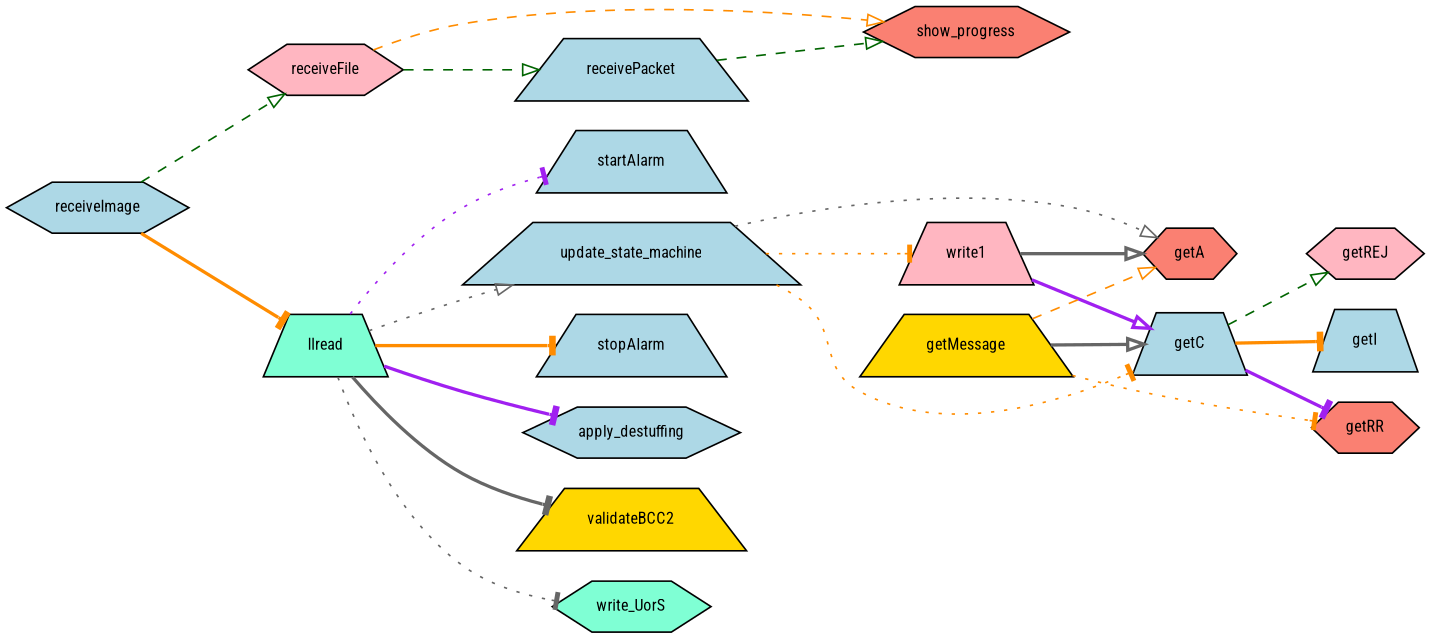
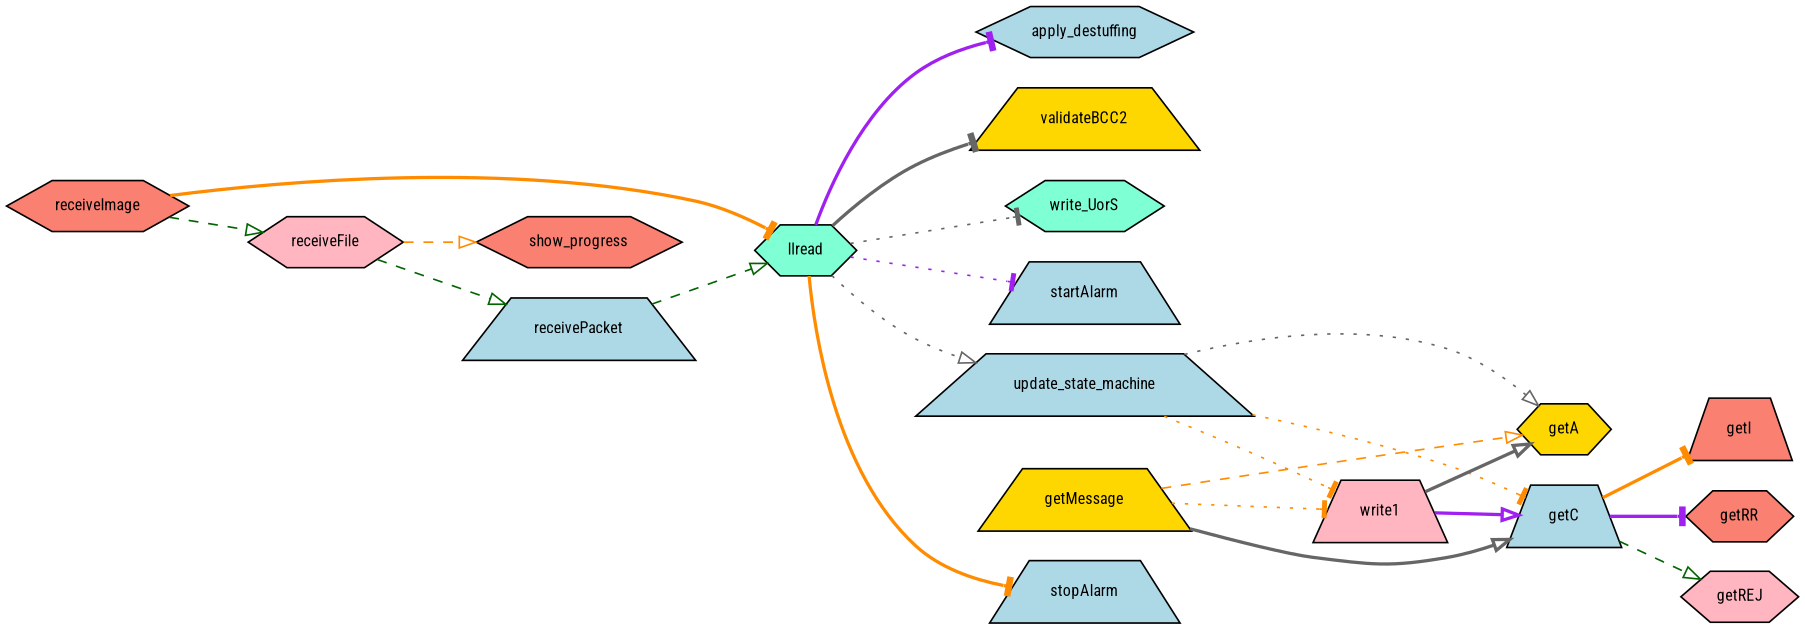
edge "receivePacket" -> "show_progress": now "receivePacket" -> "llread"
node "receiveImage": fillcolor lightblue -> salmon
node "getA": fillcolor salmon -> gold
node "getI": fillcolor lightblue -> salmon
node "llread": shape trapezium -> hexagon
edge "getMessage" -> "getRR": now "getMessage" -> "write1"
